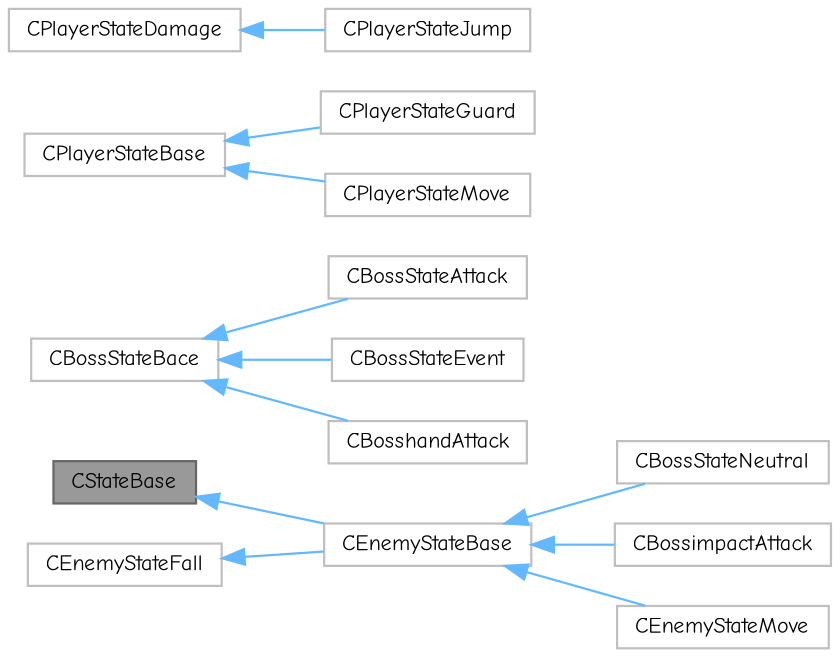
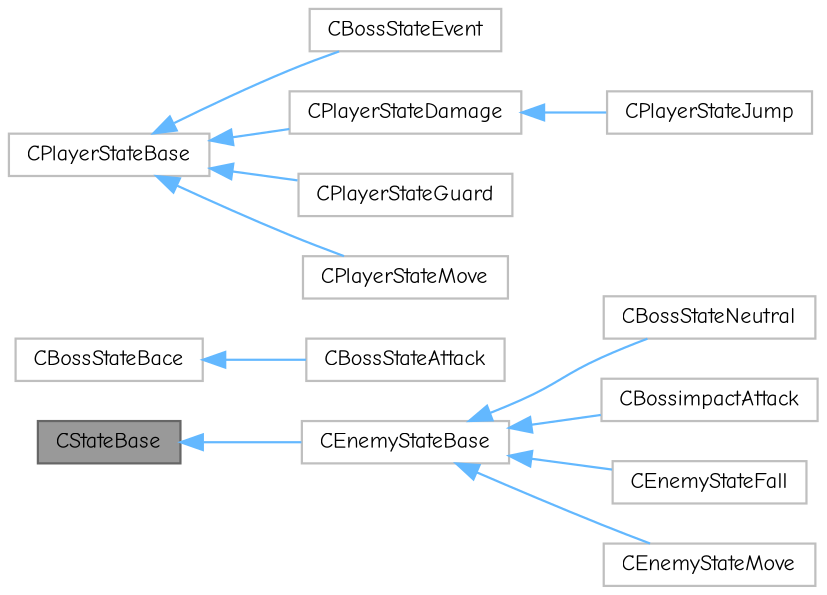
edge "CPlayerStateDamage" -> "CPlayerStateBase": added
edge "CBossStateEvent" -> "CBossStateBace": now "CBossStateEvent" -> "CPlayerStateBase"
node "CBosshandAttack": removed
edge "CEnemyStateBase" -> "CEnemyStateFall": reversed
